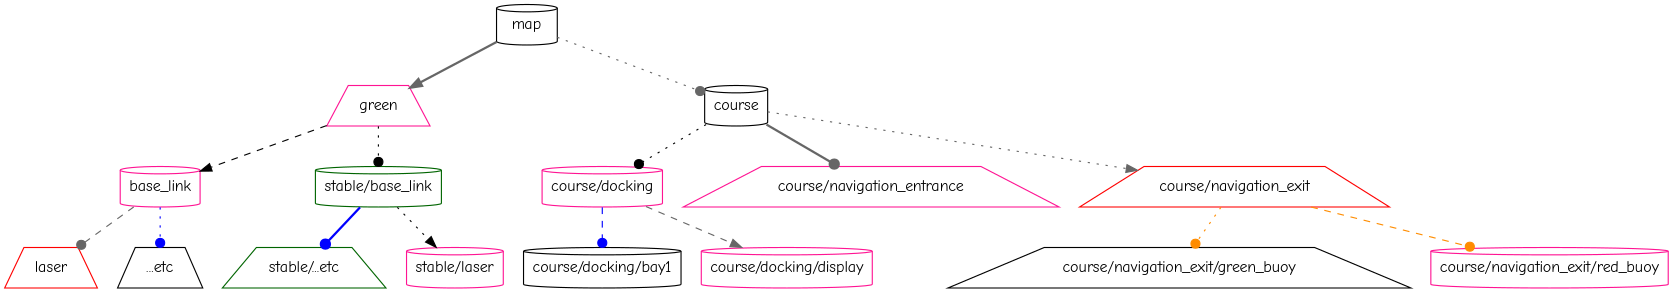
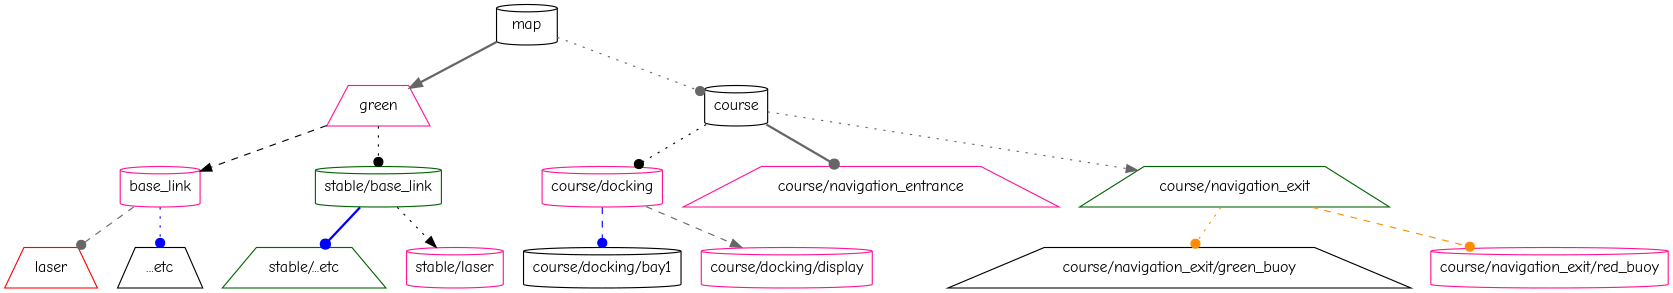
node "course/navigation_exit": color red -> darkgreen
